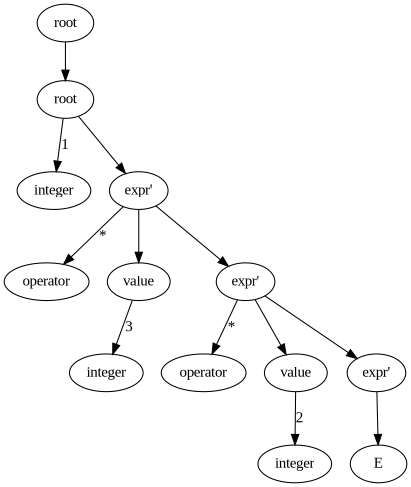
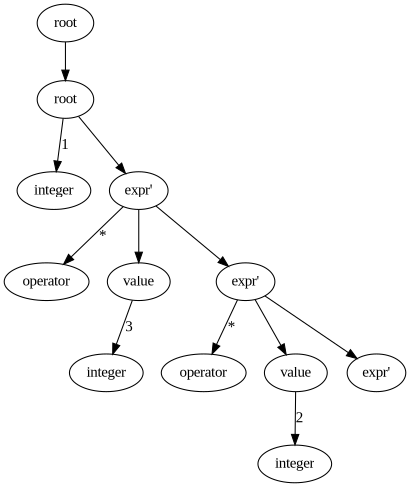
node "E": removed
